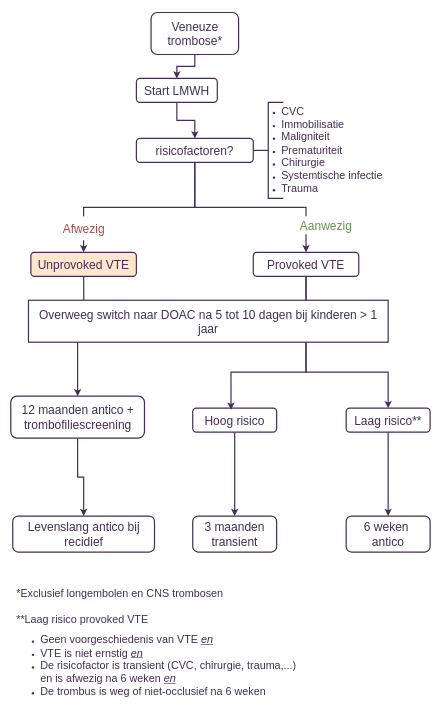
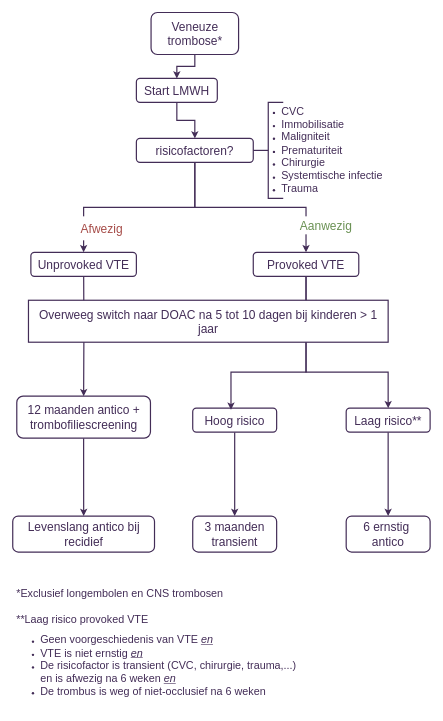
node "Afwezig": size 54x24 -> 90x24
node "Unprovoked VTE": fillcolor #ffe6cc -> #ffffff
node "12 maanden antico + trombofiliescreening": moved (78, 417) -> (84, 417)
node "6 weken antico": label "6 weken antico" -> "6 ernstig antico"
